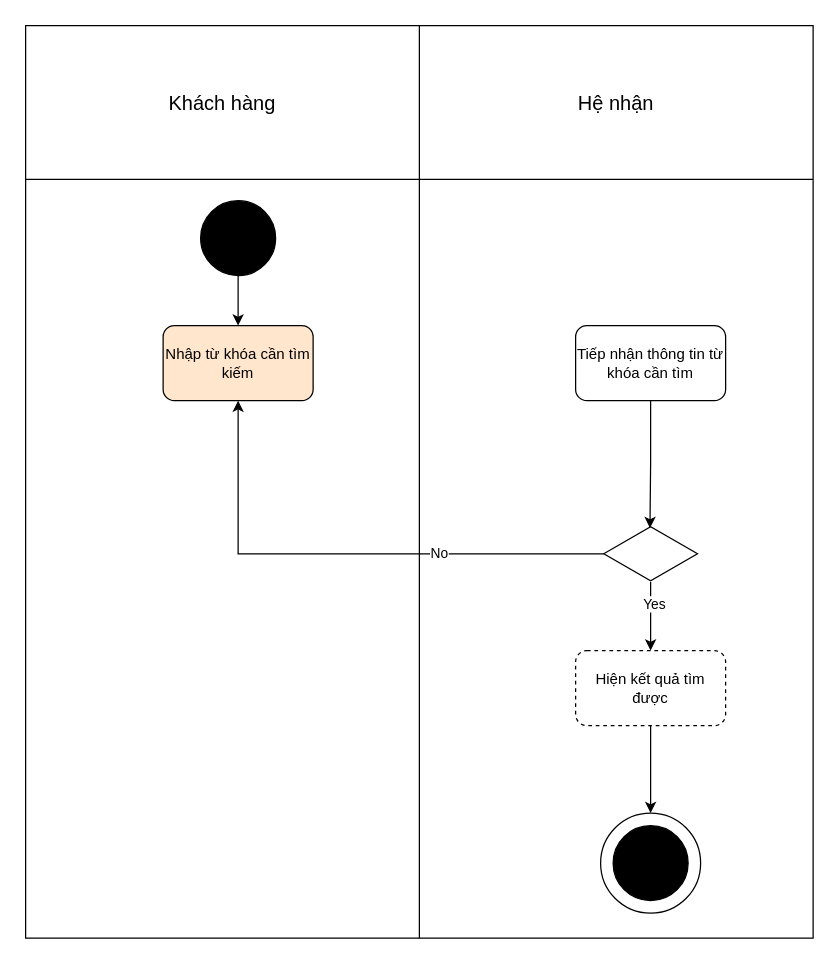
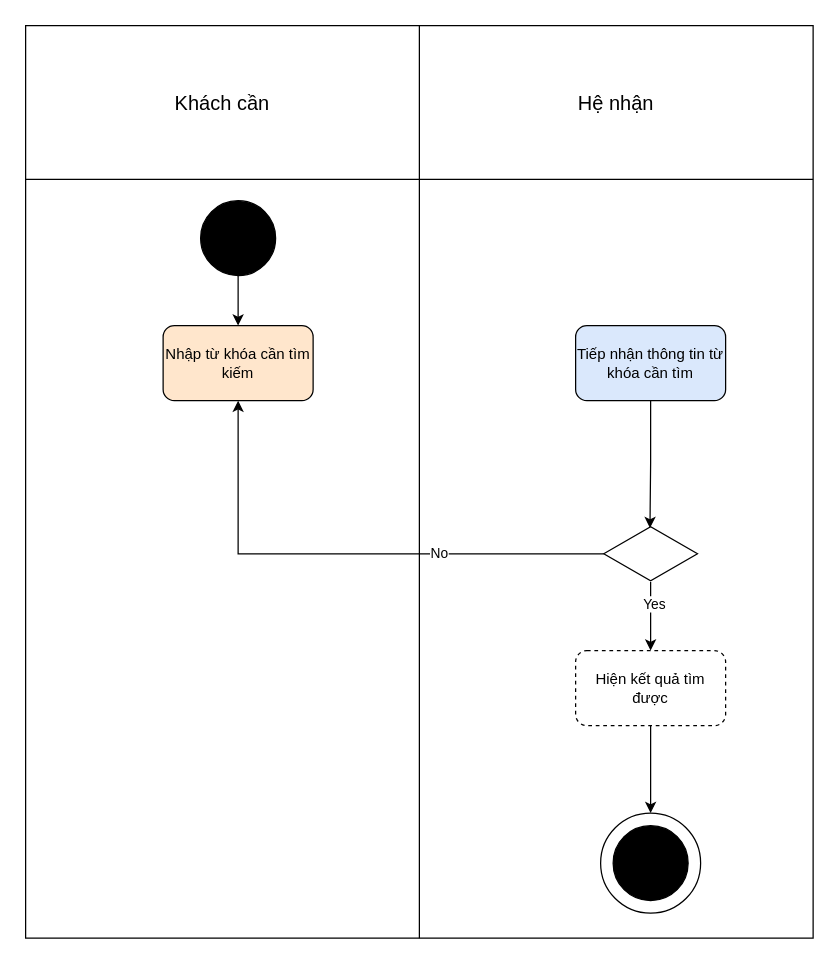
node "Khách hàng": label "Khách hàng" -> "Khách cần"
node "Tiếp nhận thông tin từ khóa cần tìm": fillcolor #ffffff -> #dae8fc
